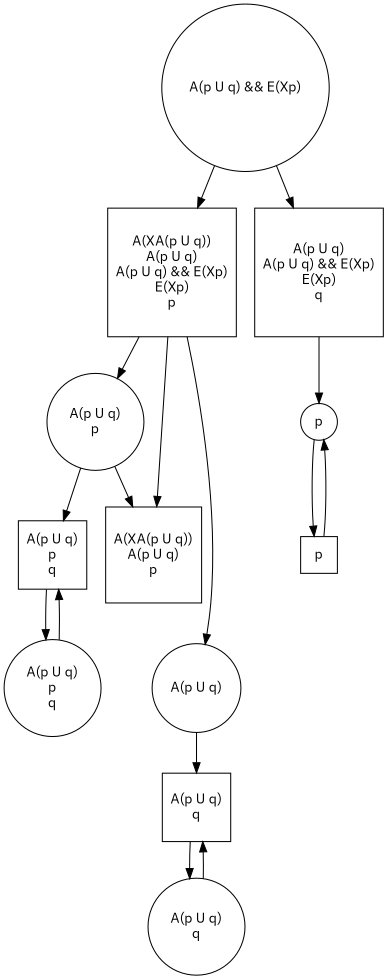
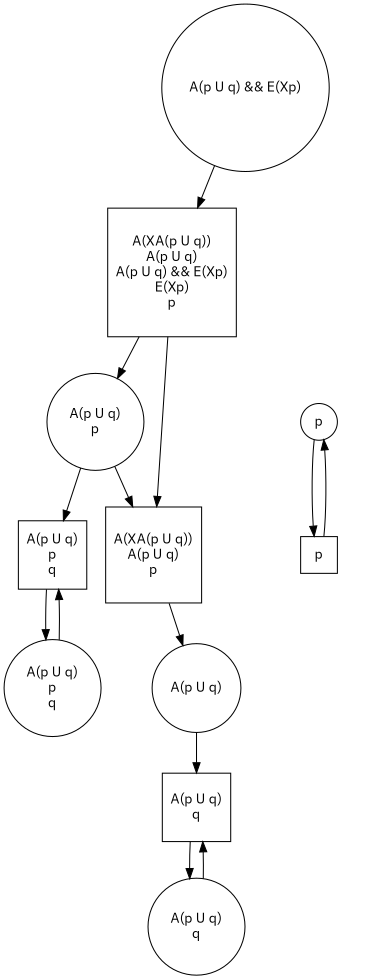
node "A(p U q) A(p U q) && E(Xp) E(Xp) q": removed
edge "A(XA(p U q)) A(p U q) A(p U q) && E(Xp) E(Xp) p" -> "A(p U q)": now "A(XA(p U q)) A(p U q) p" -> "A(p U q)"
